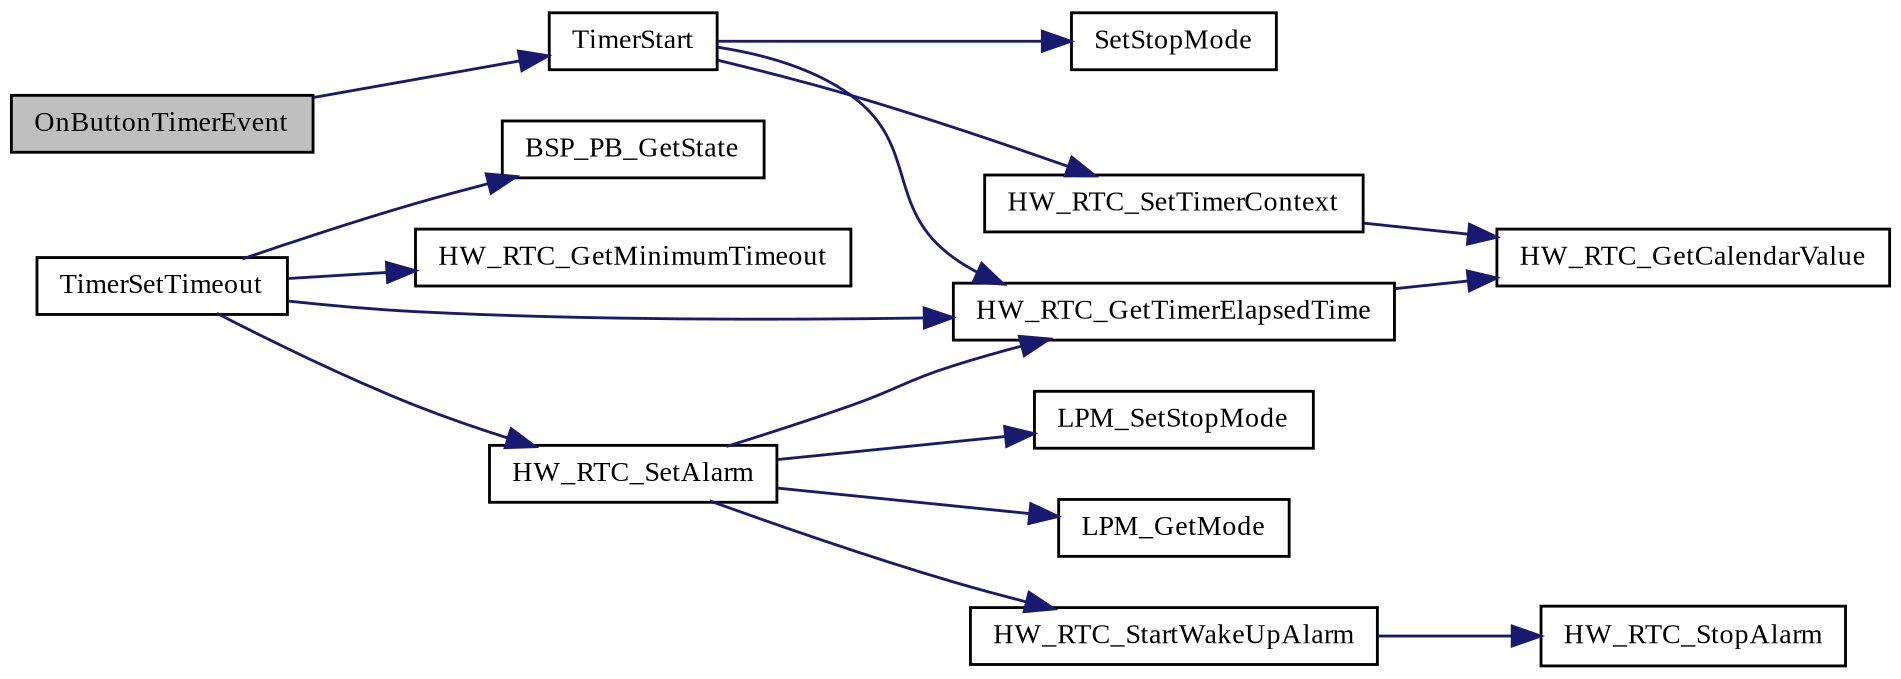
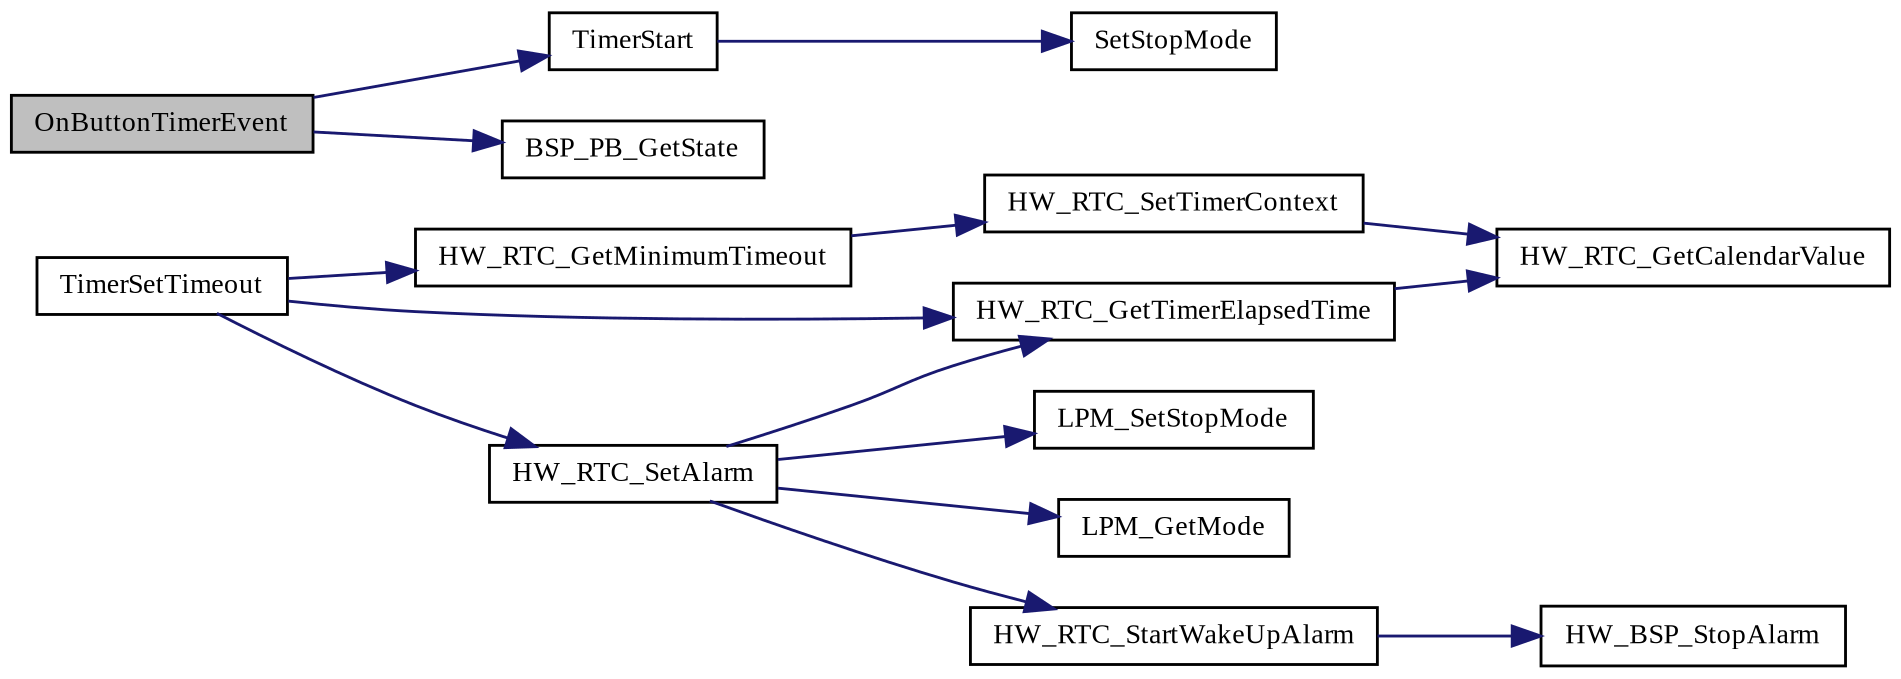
edge "TimerStart" -> "HW_RTC_SetTimerContext": now "HW_RTC_GetMinimumTimeout" -> "HW_RTC_SetTimerContext"
edge "TimerStart" -> "HW_RTC_GetTimerElapsedTime": removed
edge "TimerSetTimeout" -> "BSP_PB_GetState": now "OnButtonTimerEvent" -> "BSP_PB_GetState"
node "HW_RTC_StopAlarm": label "HW_RTC_StopAlarm" -> "HW_BSP_StopAlarm"
